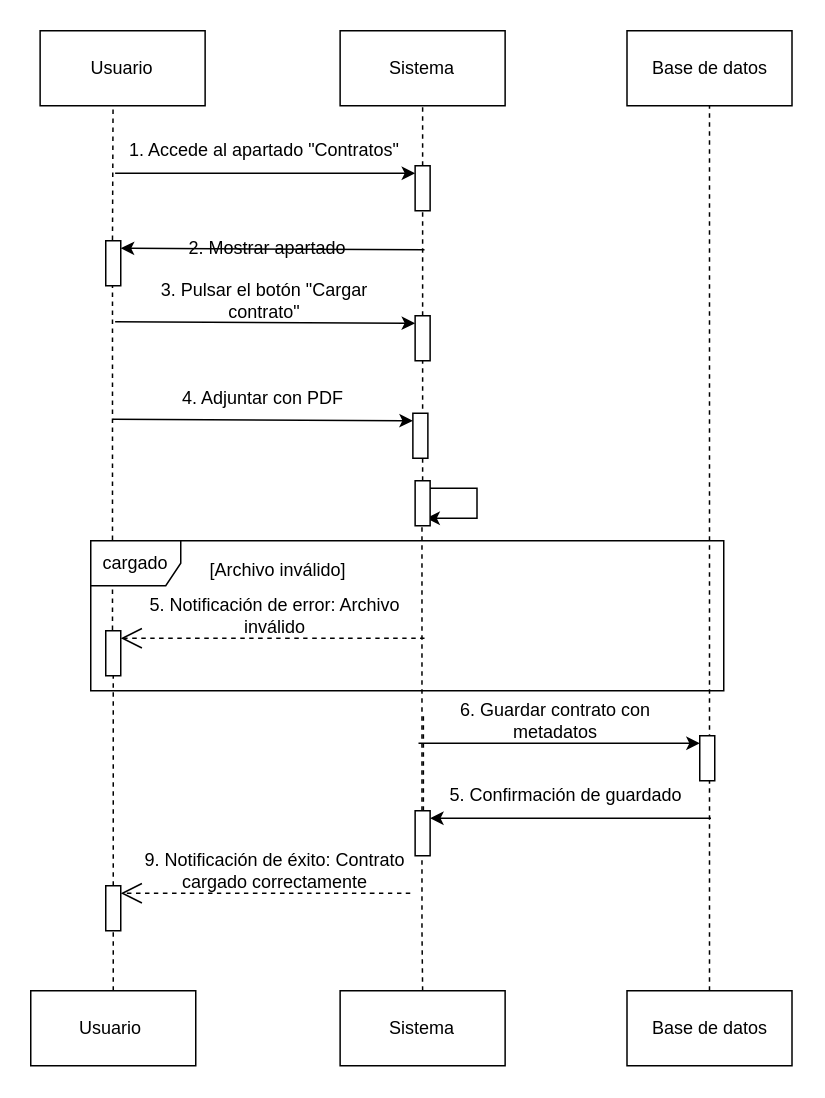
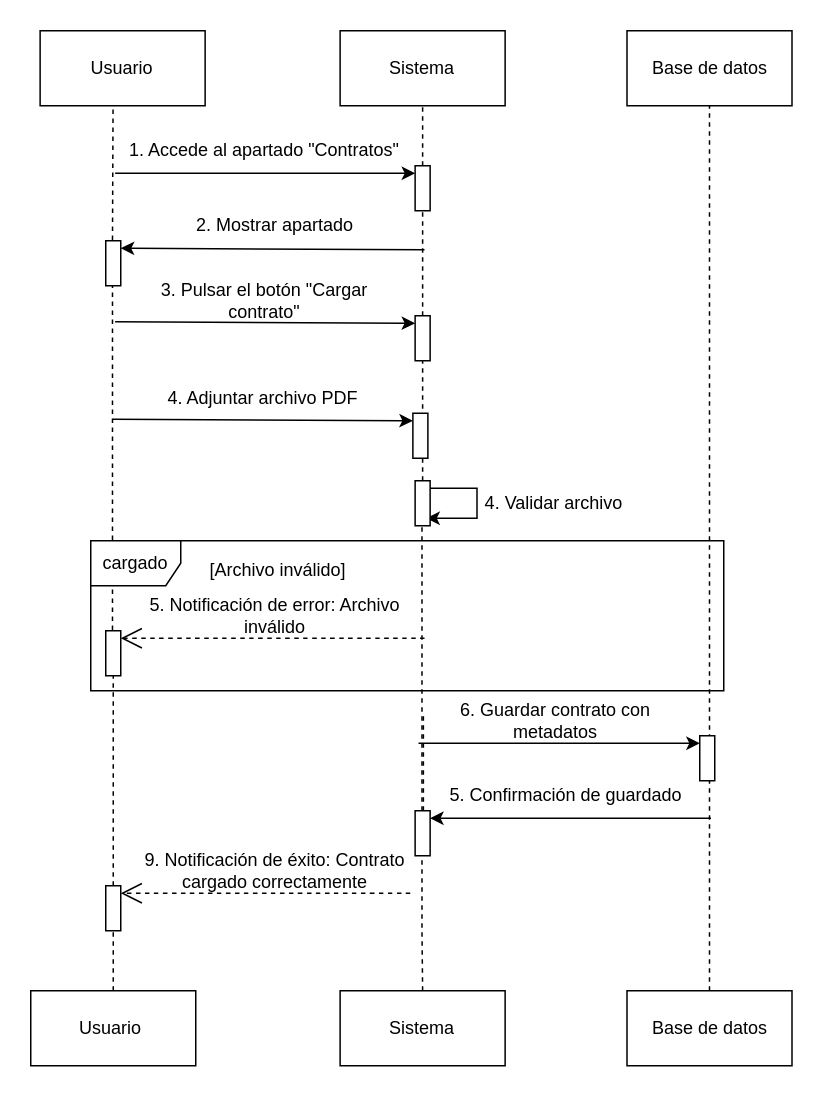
node "2. Mostrar apartado": moved (267, 248) -> (275, 226)
node "4. Adjuntar con PDF": label "4. Adjuntar con PDF" -> "4. Adjuntar archivo PDF"
node "4. Validar archivo": added
